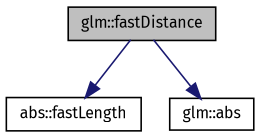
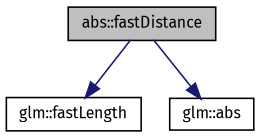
node "glm::fastDistance": label "glm::fastDistance" -> "abs::fastDistance"
node "abs::fastLength": label "abs::fastLength" -> "glm::fastLength"
